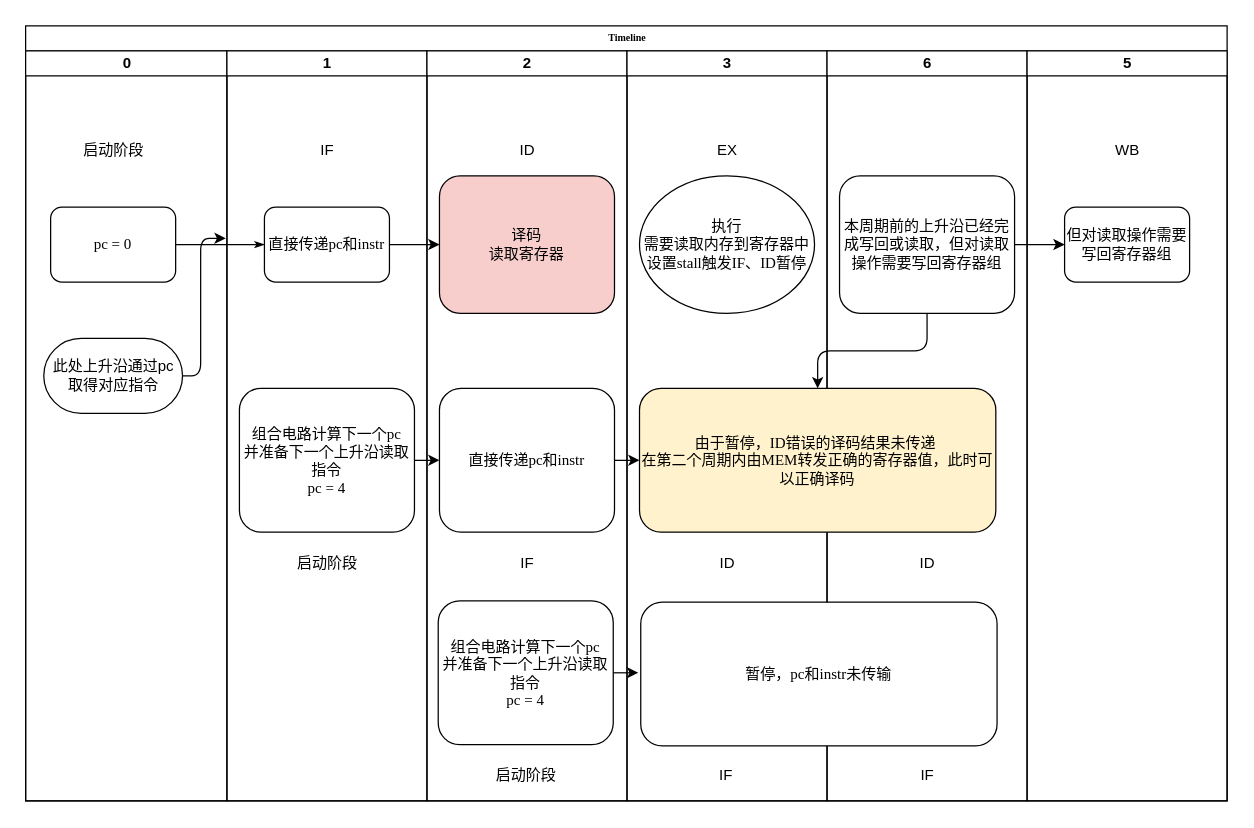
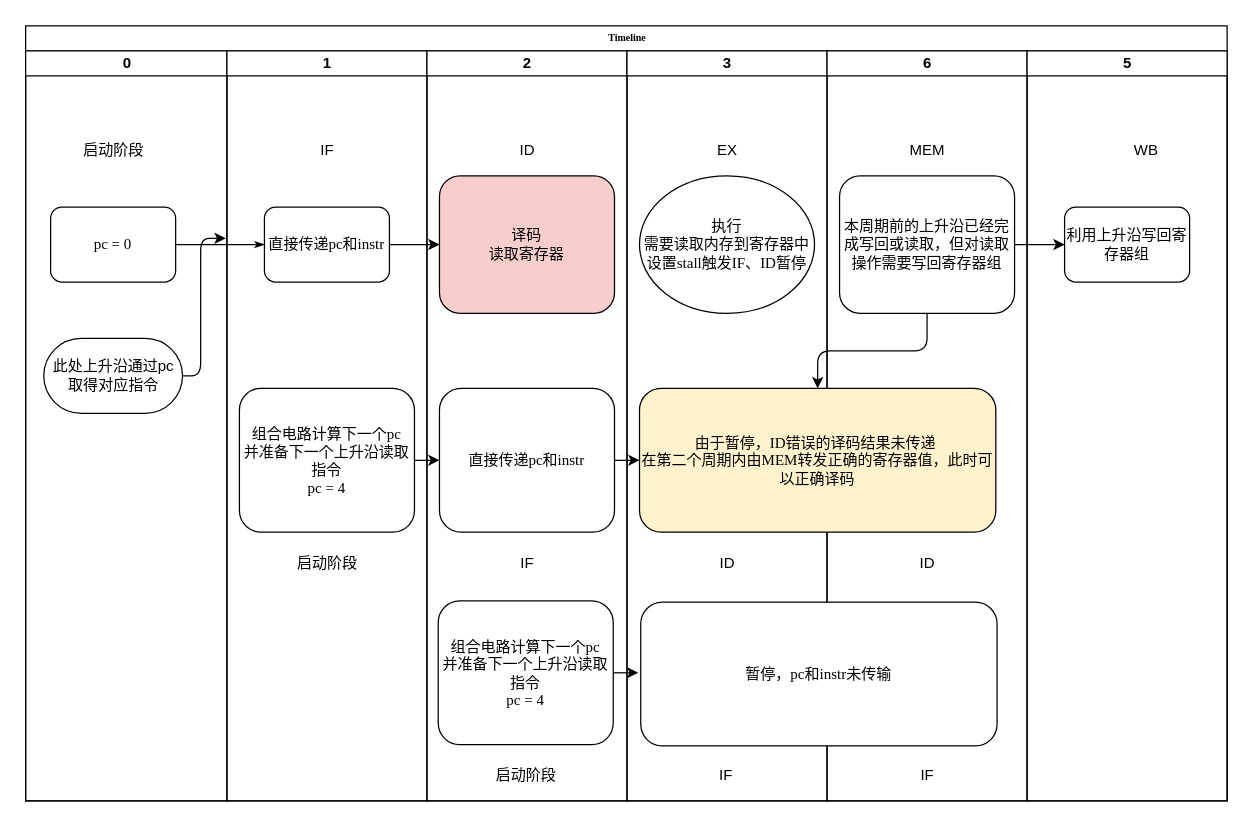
node "MEM": added
node "WB": moved (1127, 151) -> (1146, 151)
node "但对读取操作需要写回寄存器组": label "但对读取操作需要写回寄存器组" -> "利用上升沿写回寄存器组"
